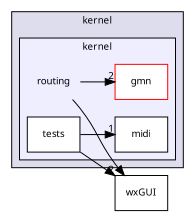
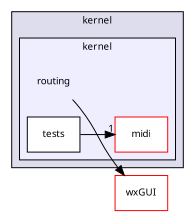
node "gmn": removed
node "midi": color black -> red
edge "tests" -> "wxGUI": removed
node "wxGUI": color black -> red
